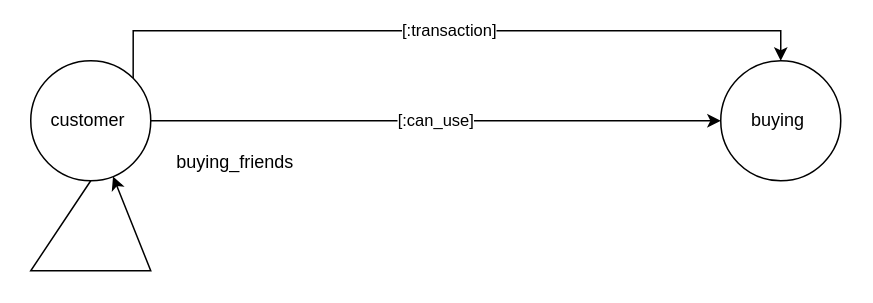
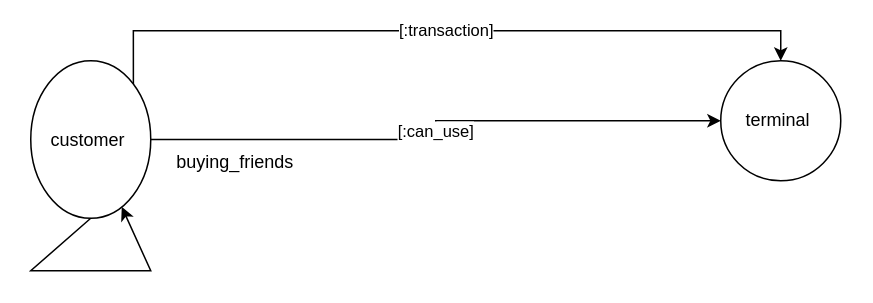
node "customer": size 120x120 -> 120x158
node "buying": label "buying" -> "terminal"
